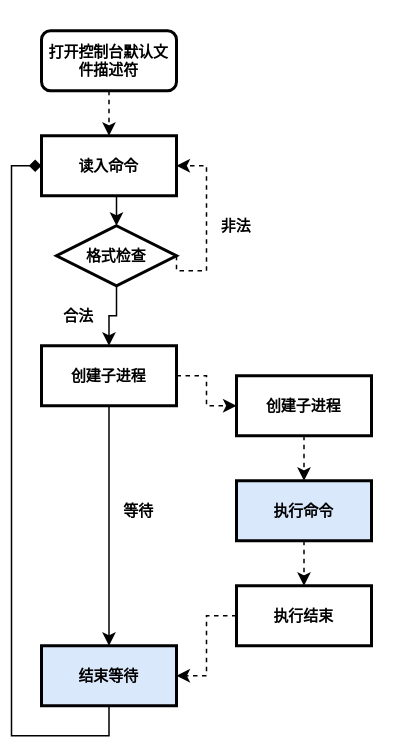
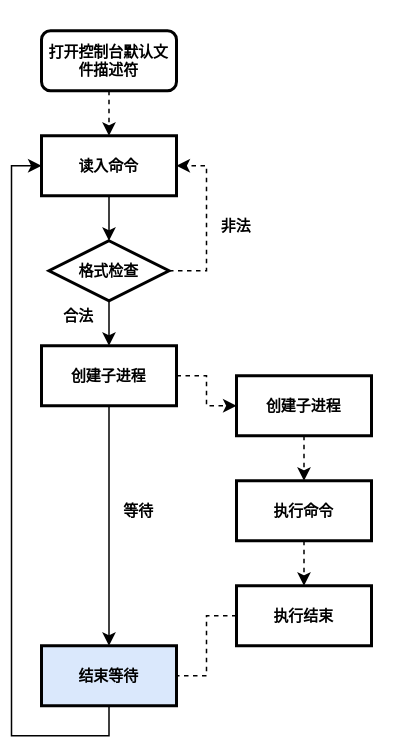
edge "结束等待" -> "读入命令": arrowhead diamond -> classic
node "格式检查": moved (116, 256) -> (109, 271)
node "执行命令": fillcolor #dae8fc -> #ffffff
edge "执行结束" -> "结束等待": arrowhead classic -> none
